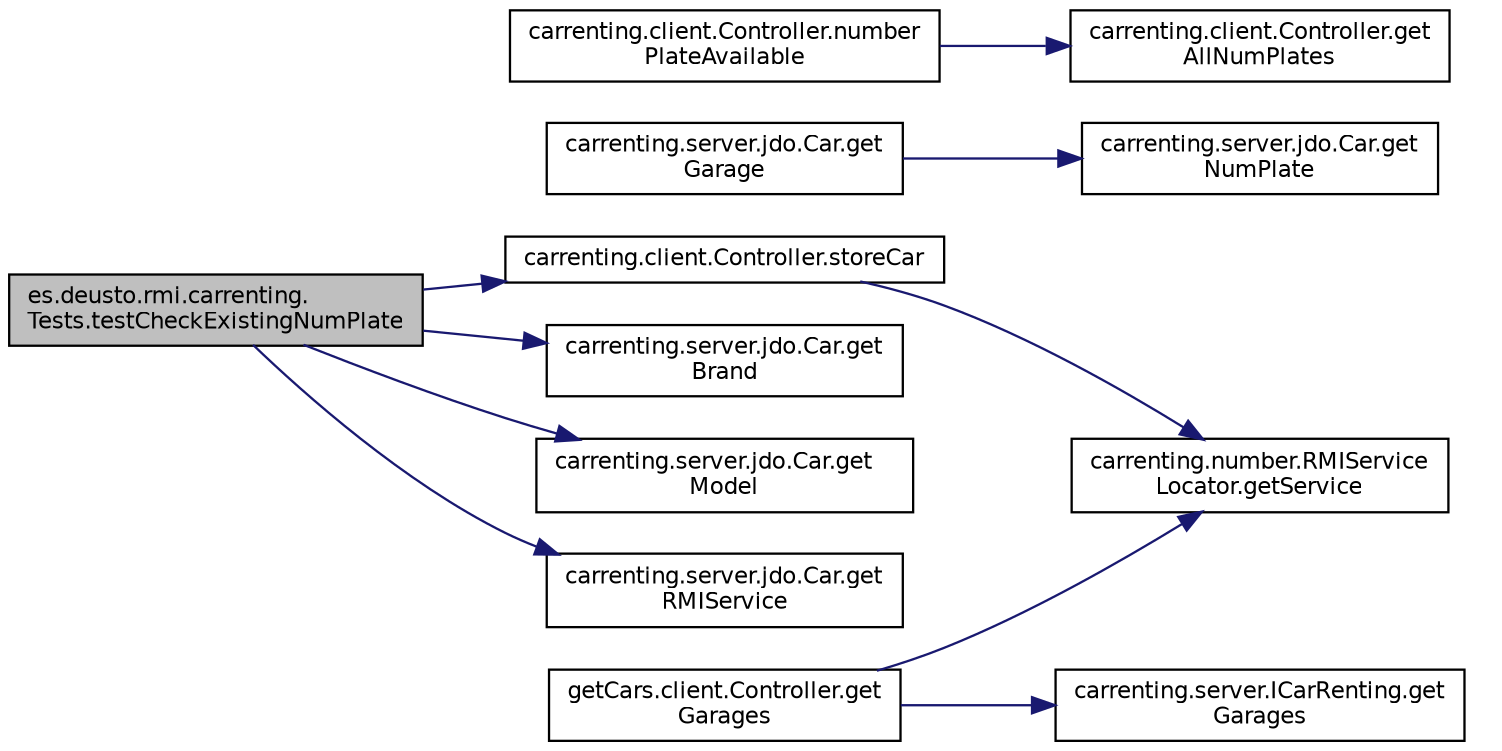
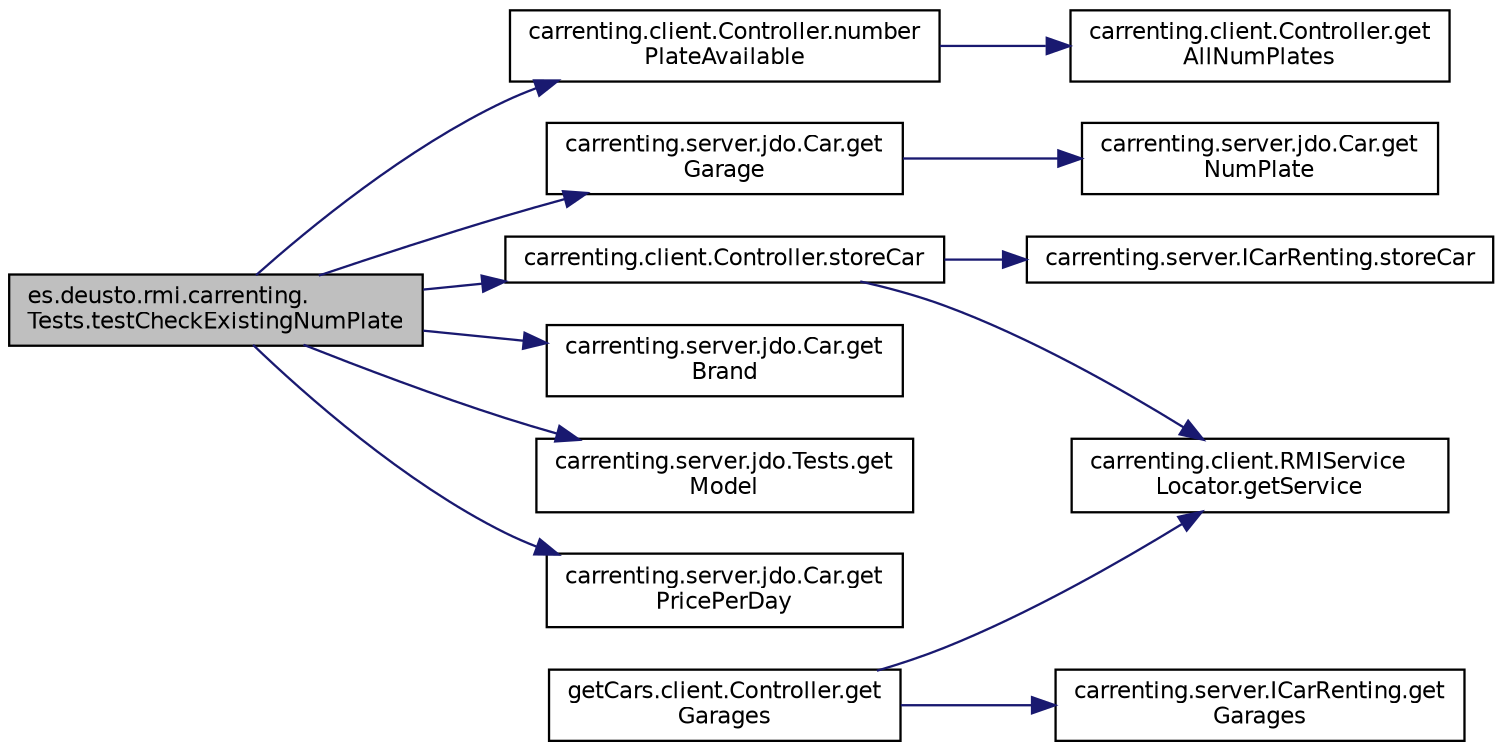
edge "es.deusto.rmi.carrenting. Tests.testCheckExistingNumPlate" -> "carrenting.client.Controller.number PlateAvailable": added
edge "es.deusto.rmi.carrenting. Tests.testCheckExistingNumPlate" -> "carrenting.server.jdo.Car.get Garage": added
node "carrenting.server.ICarRenting.storeCar": added
node "carrenting.server.jdo.Car.get Model": label "carrenting.server.jdo.Car.get Model" -> "carrenting.server.jdo.Tests.get Model"
node "carrenting.number.RMIService Locator.getService": label "carrenting.number.RMIService Locator.getService" -> "carrenting.client.RMIService Locator.getService"
node "carrenting.server.jdo.Car.get RMIService": label "carrenting.server.jdo.Car.get RMIService" -> "carrenting.server.jdo.Car.get PricePerDay"
